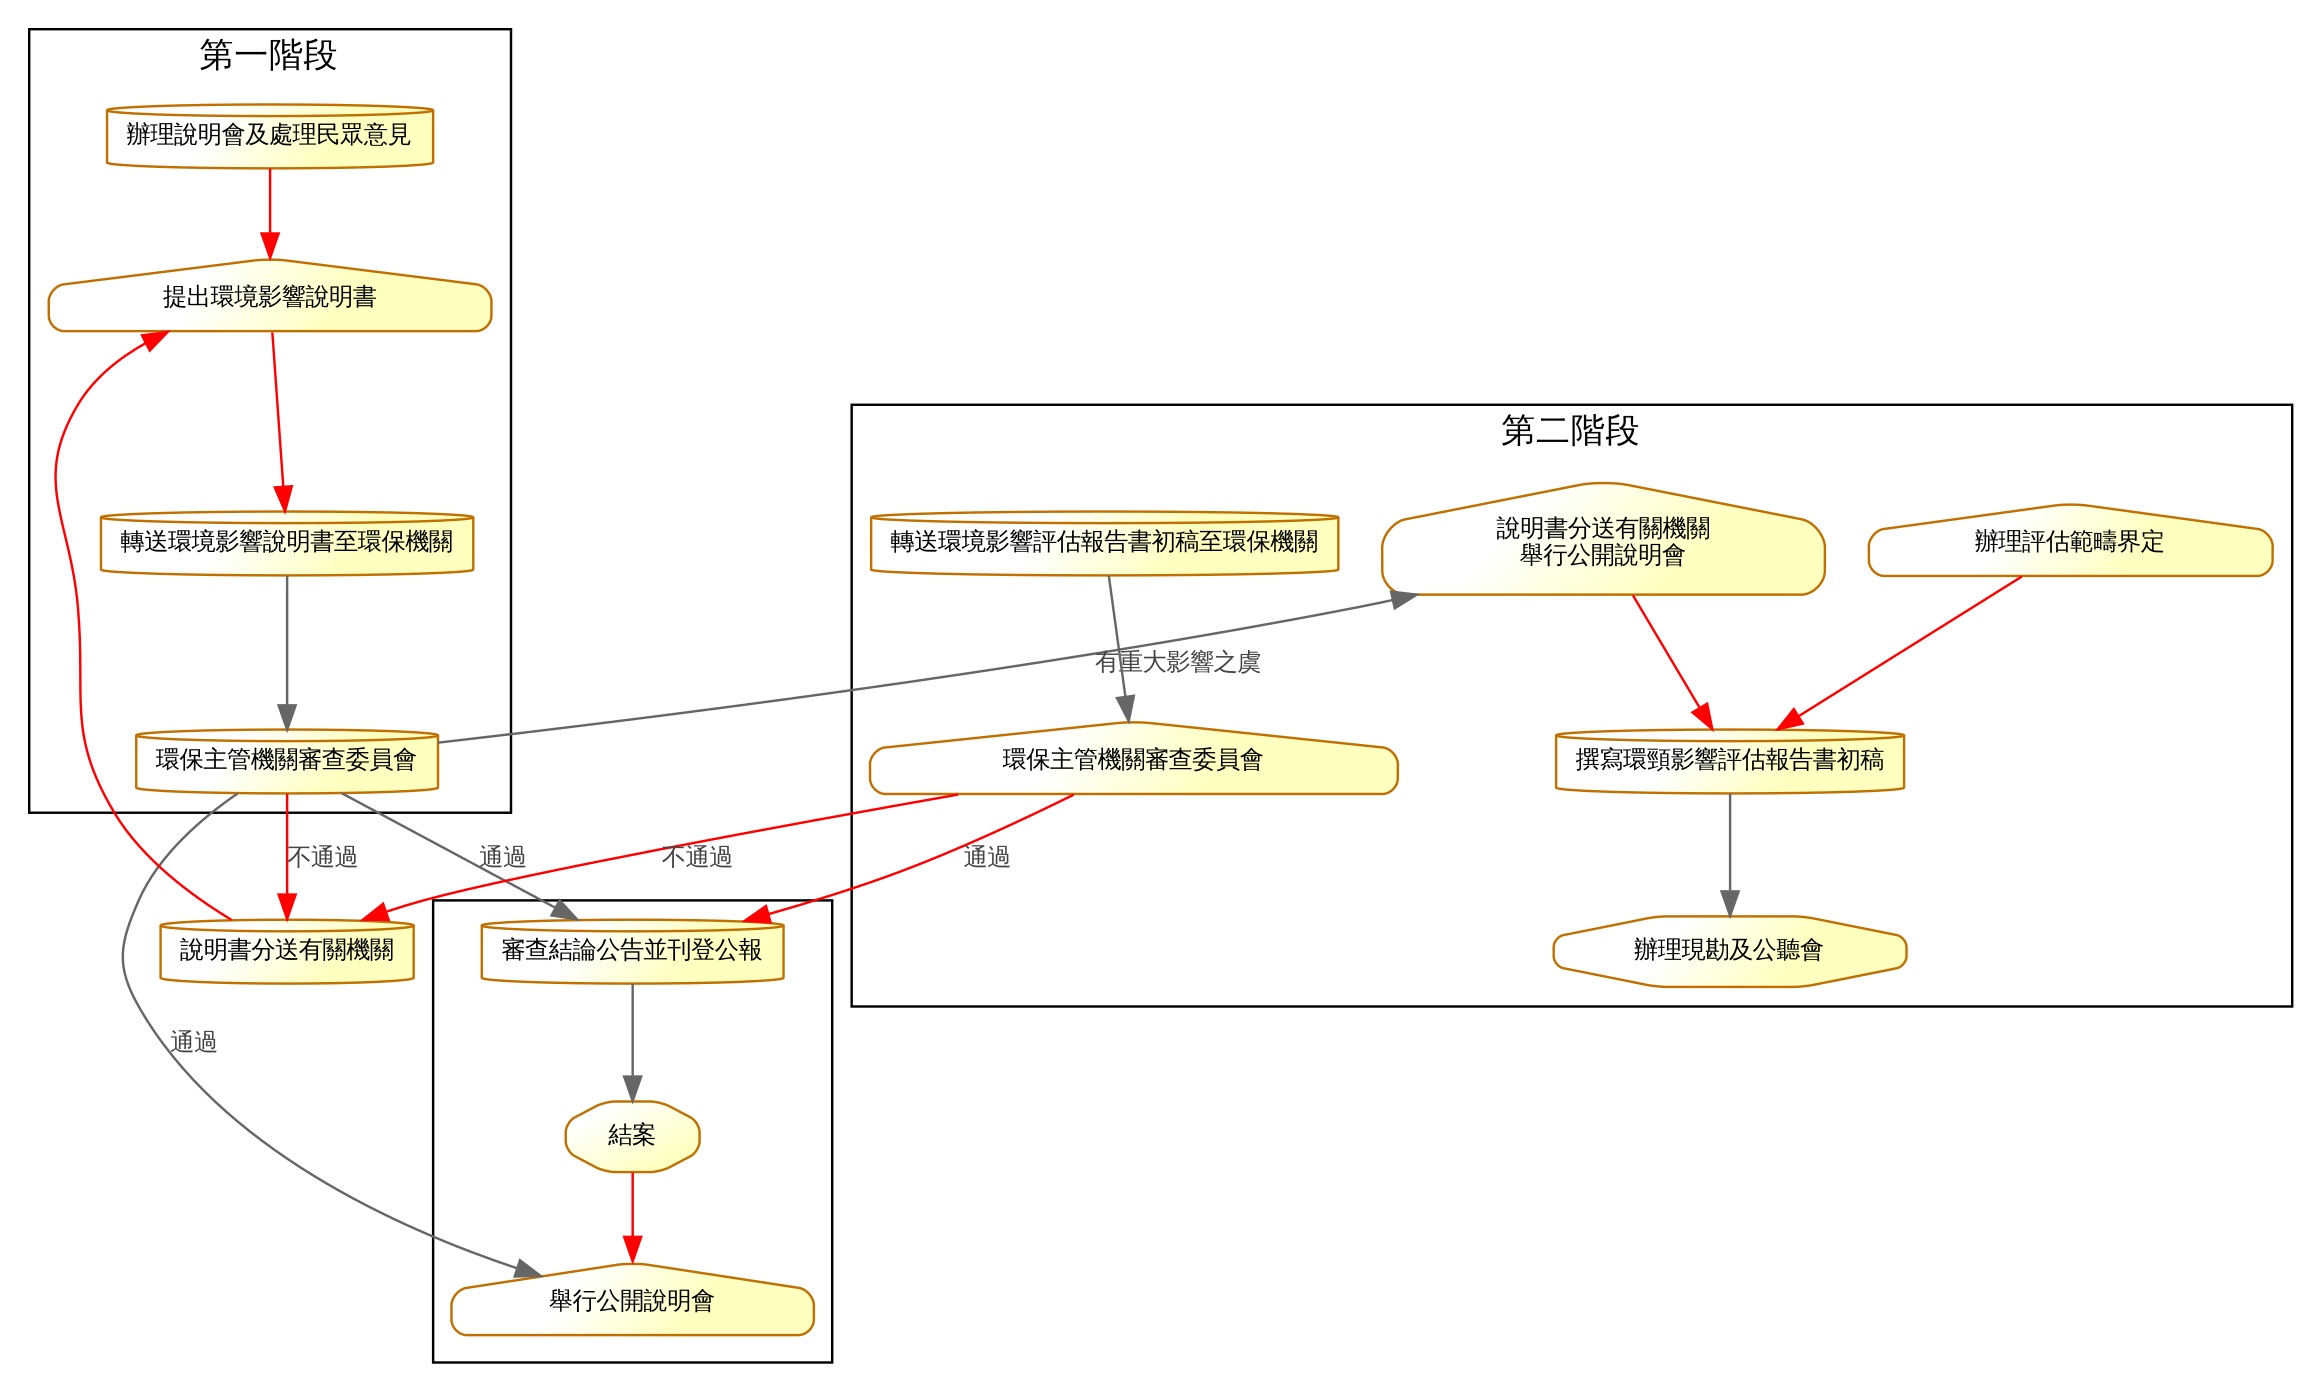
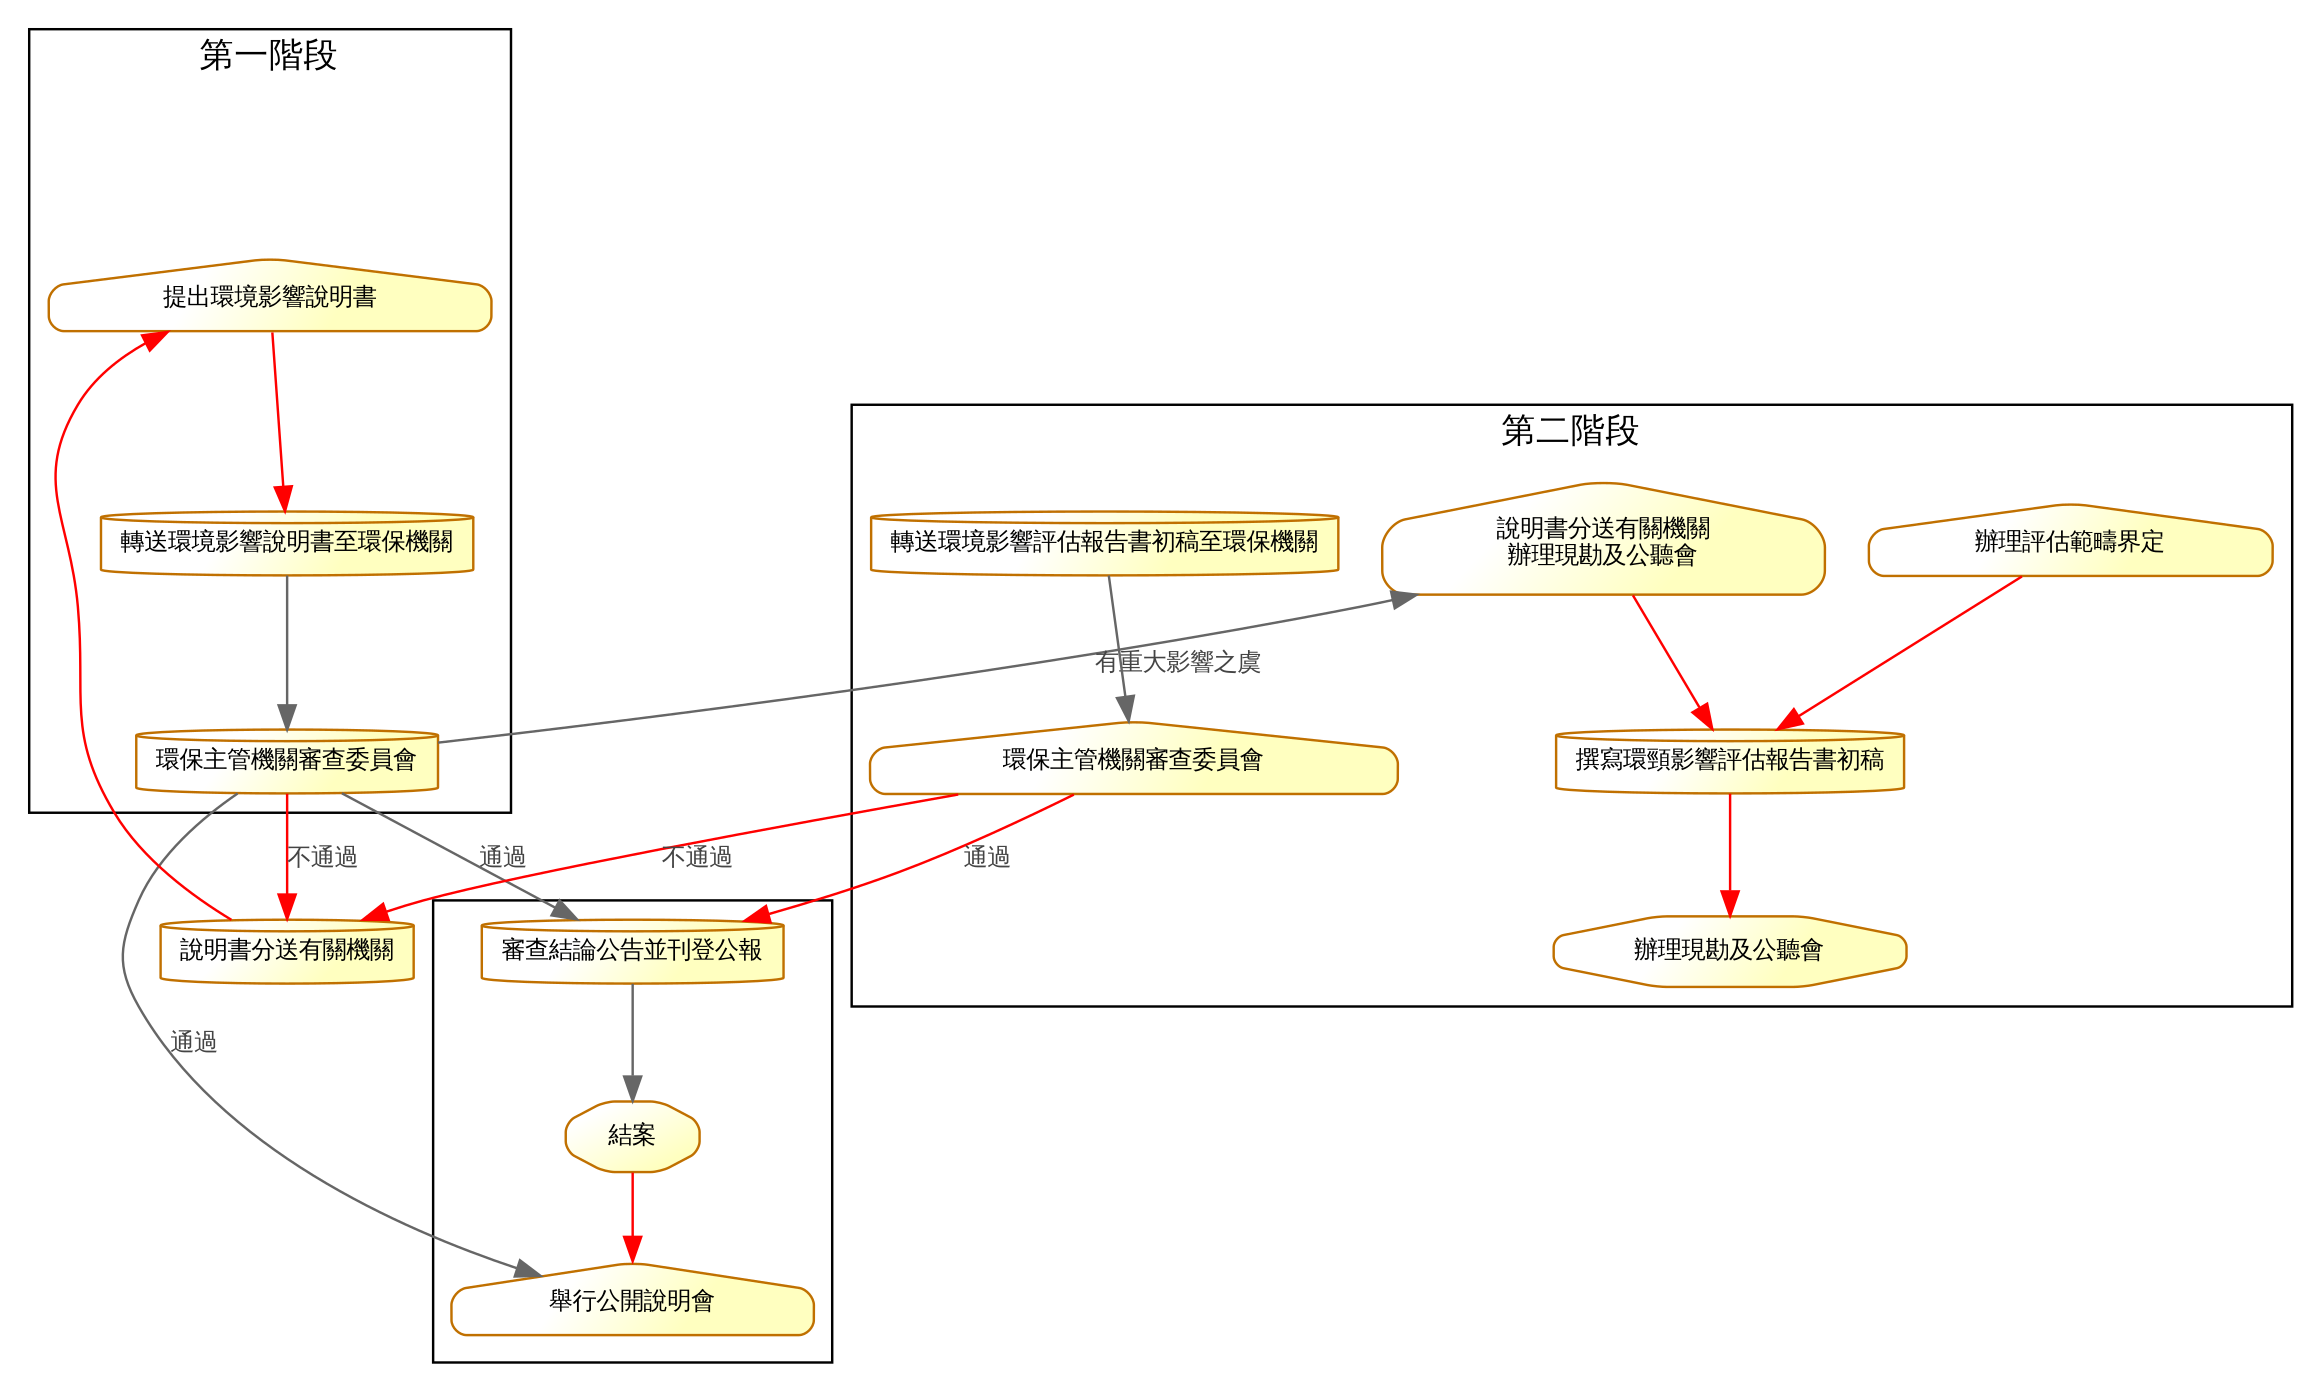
node "辦理說明會及處理民眾意見": removed
node "說明書分送有關機關 舉行公開說明會": label "說明書分送有關機關 舉行公開說明會" -> "說明書分送有關機關 辦理現勘及公聽會"
edge "撰寫環頸影響評估報告書初稿" -> "辦理現勘及公聽會": color gray40 -> red
